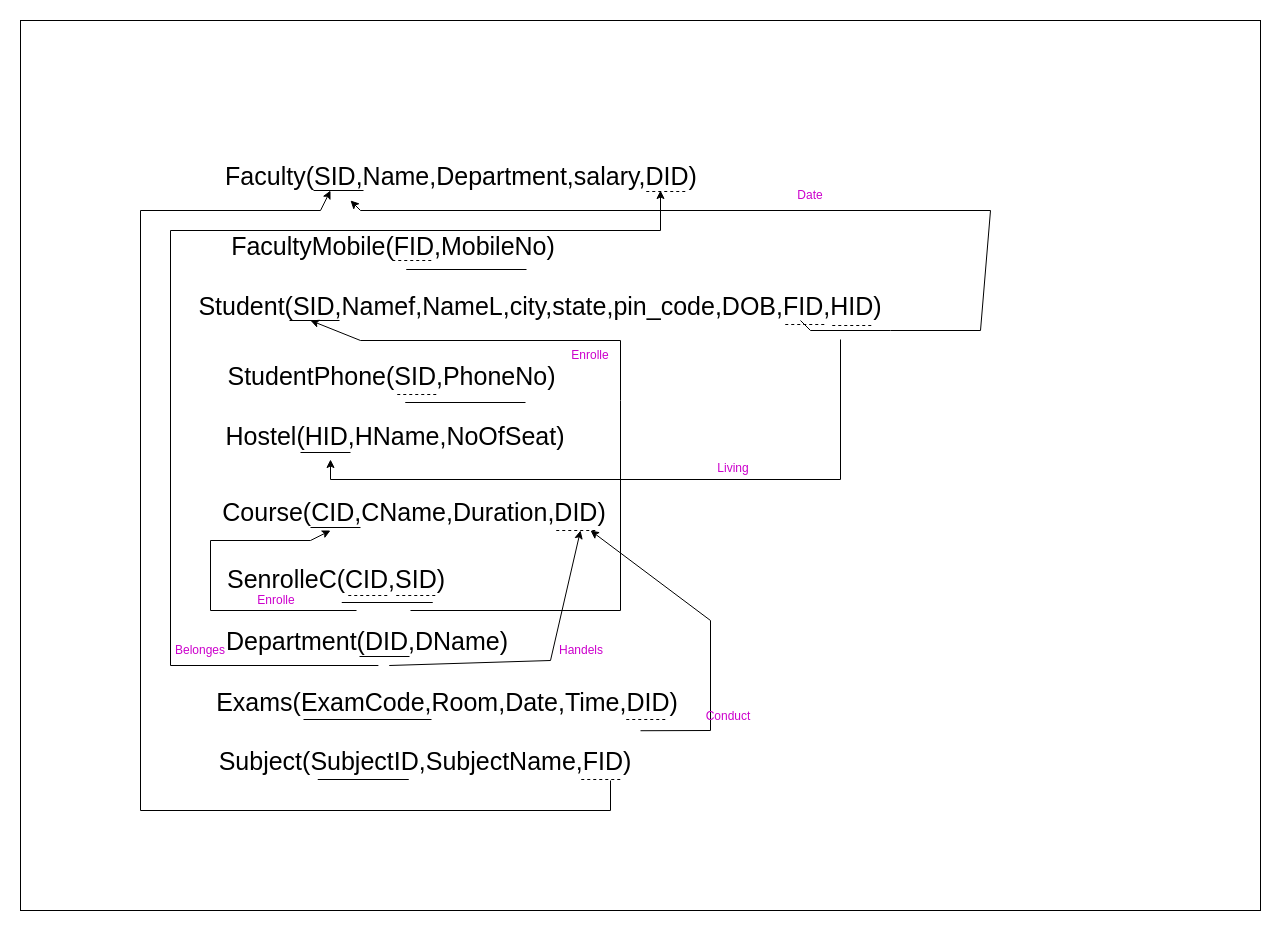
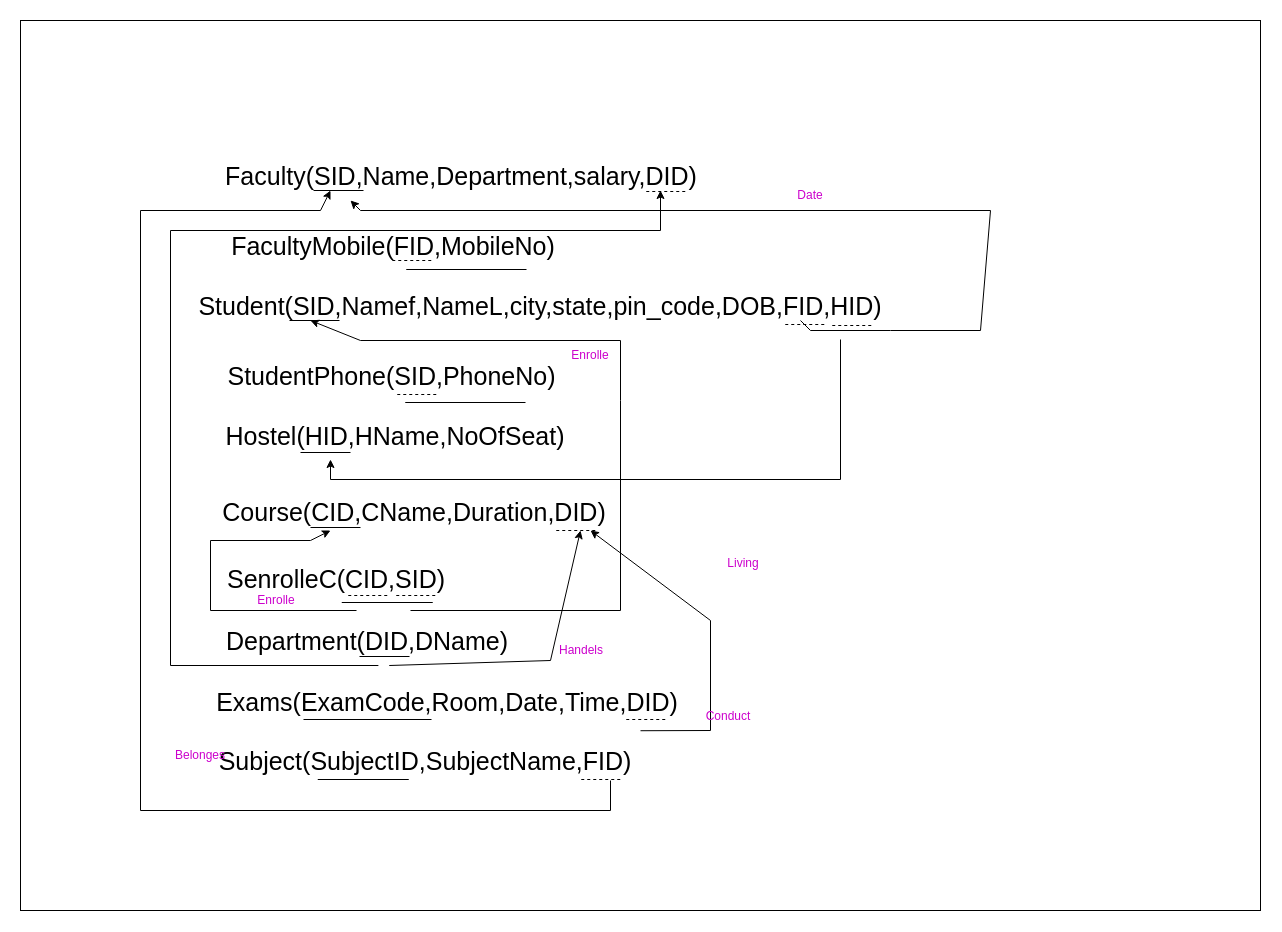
node "Living": moved (734, 469) -> (744, 564)
node "Belonges": moved (201, 651) -> (201, 756)
